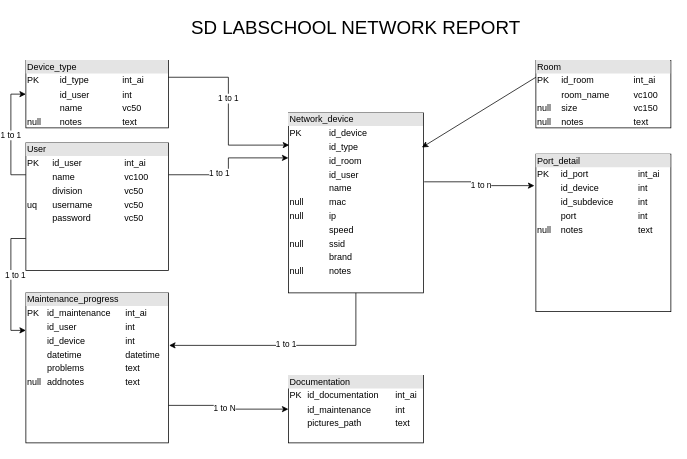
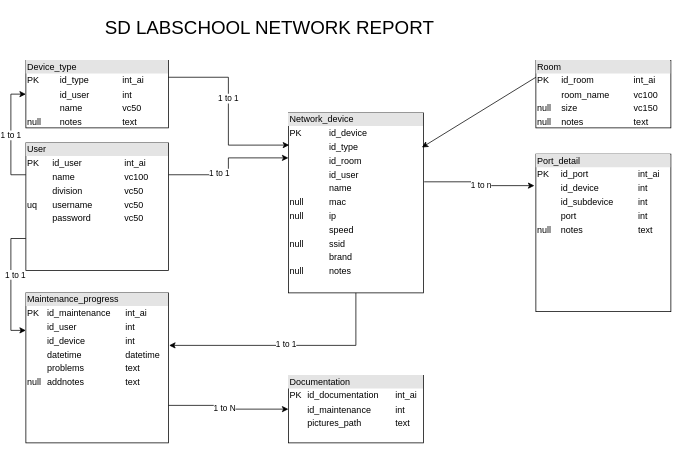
node "SD LABSCHOOL NETWORK REPORT": moved (356, 27) -> (270, 27)
